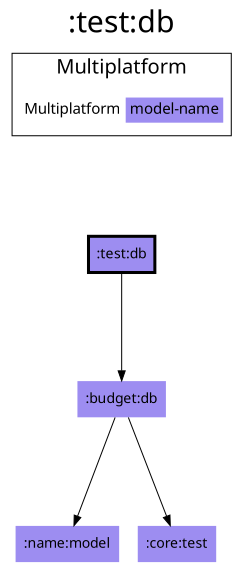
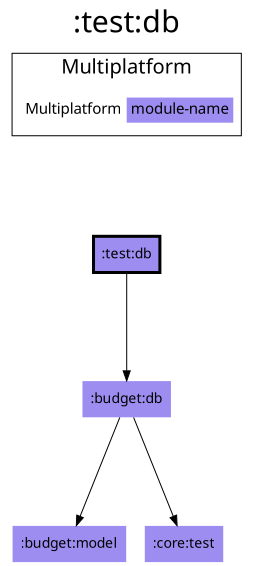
node "Multiplatform": text "model-name" -> "module-name"
node ":name:model": label ":name:model" -> ":budget:model"
